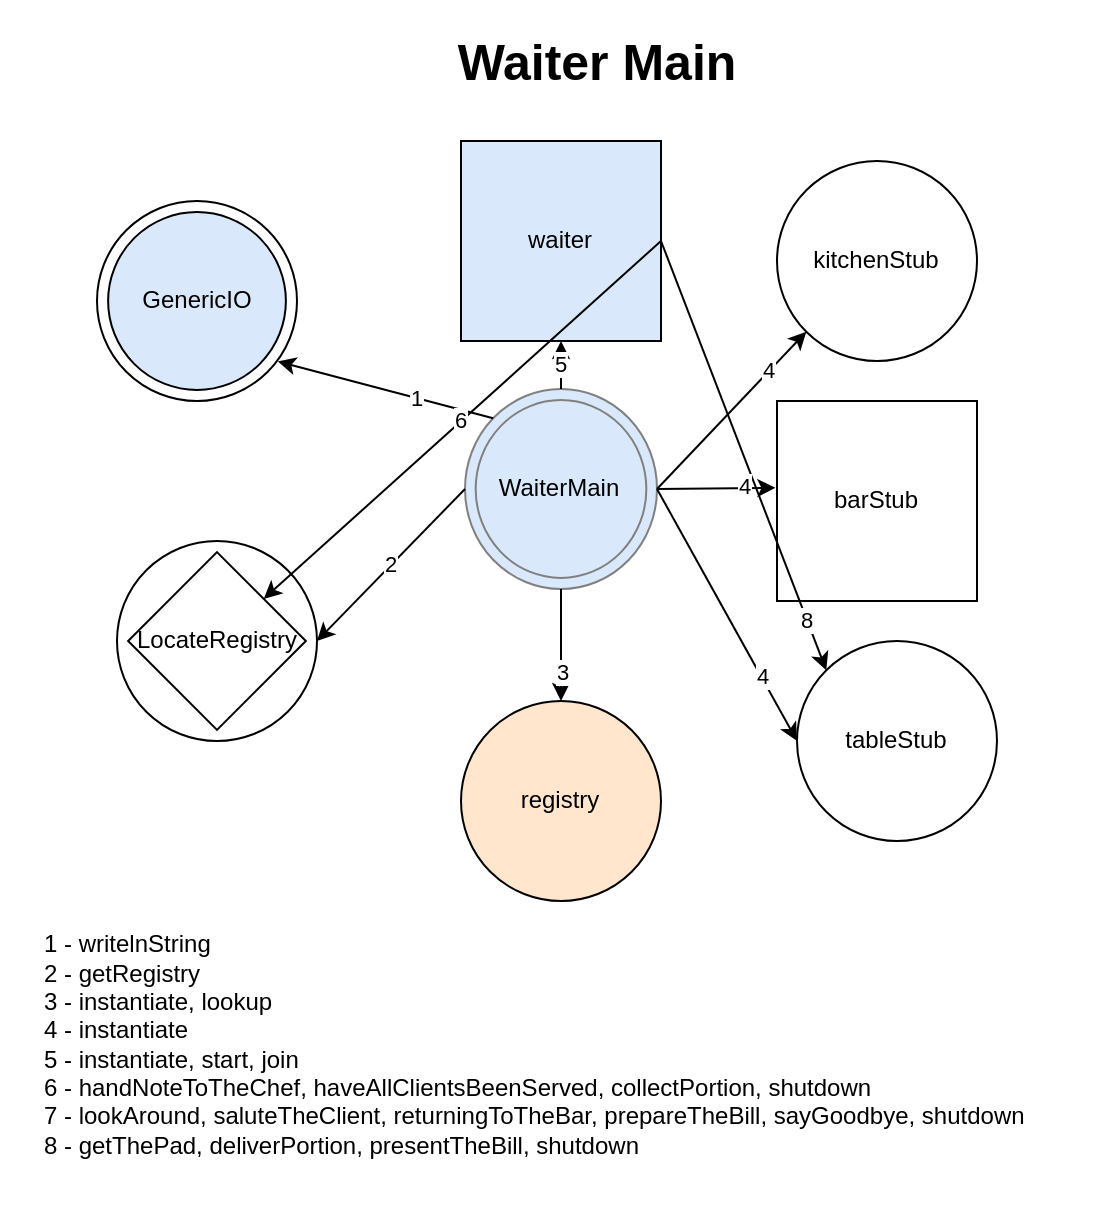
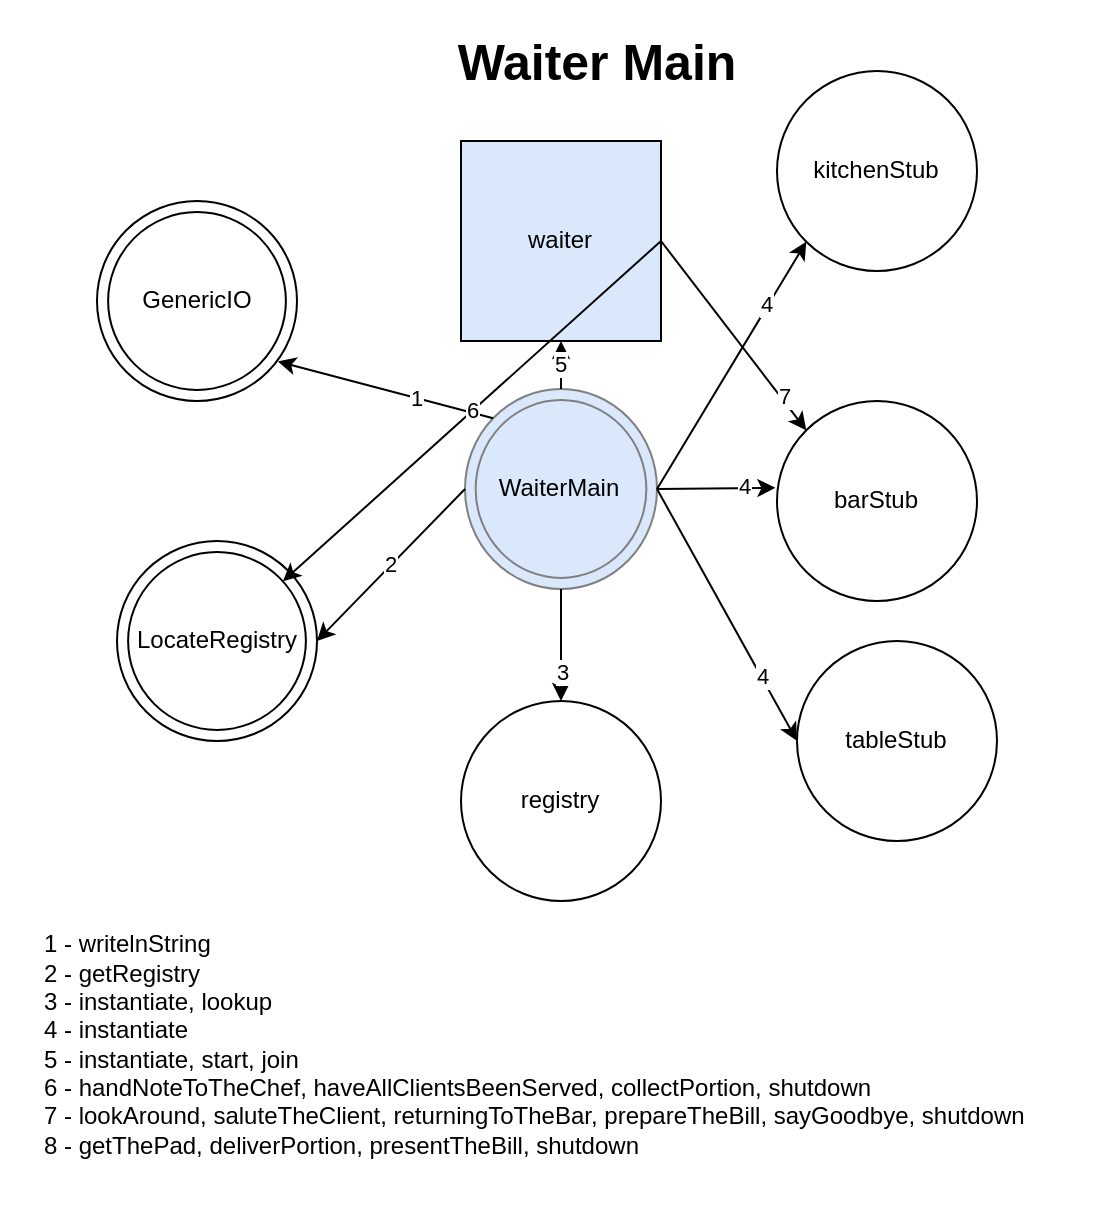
node "kitchenStub": moved (877, 261) -> (877, 171)
edge "waiter" -> "barStub": added, label "7"
node "GenericIO": fillcolor #dae8fc -> #ffffff
node "barStub": shape rectangle -> ellipse
edge "waiter" -> "tableStub": removed, label "8"
node "LocateRegistry": shape diamond -> ellipse
node "registry": fillcolor #ffe6cc -> #ffffff
